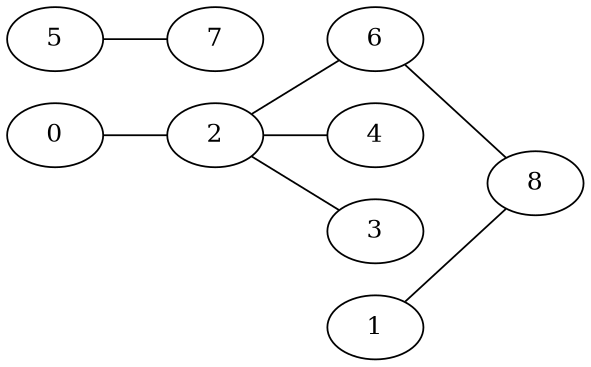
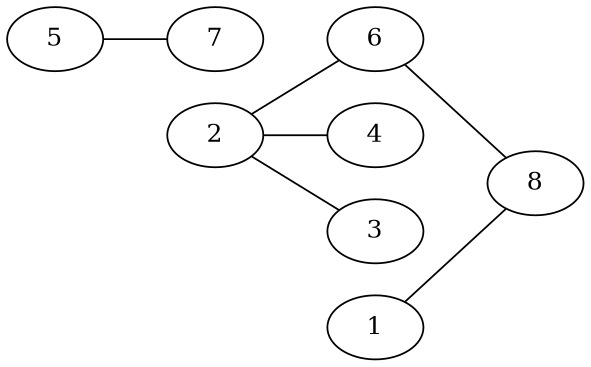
node "0": removed
